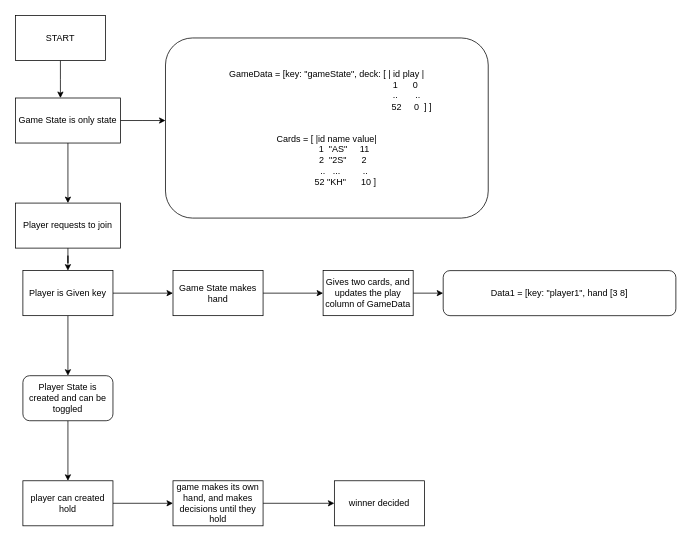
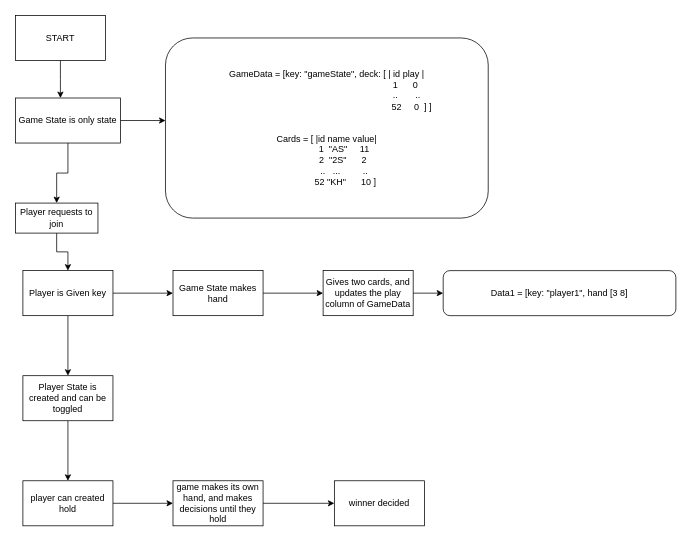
node "Player requests to join": size 105x45 -> 83x30
node "Player State is created and can be toggled": shape rounded rectangle -> rectangle
